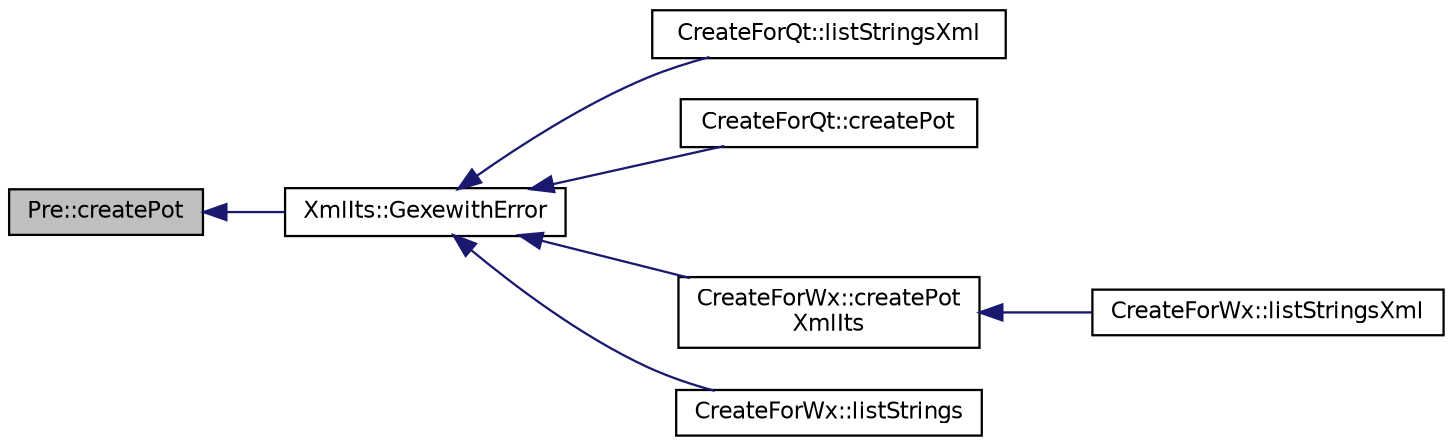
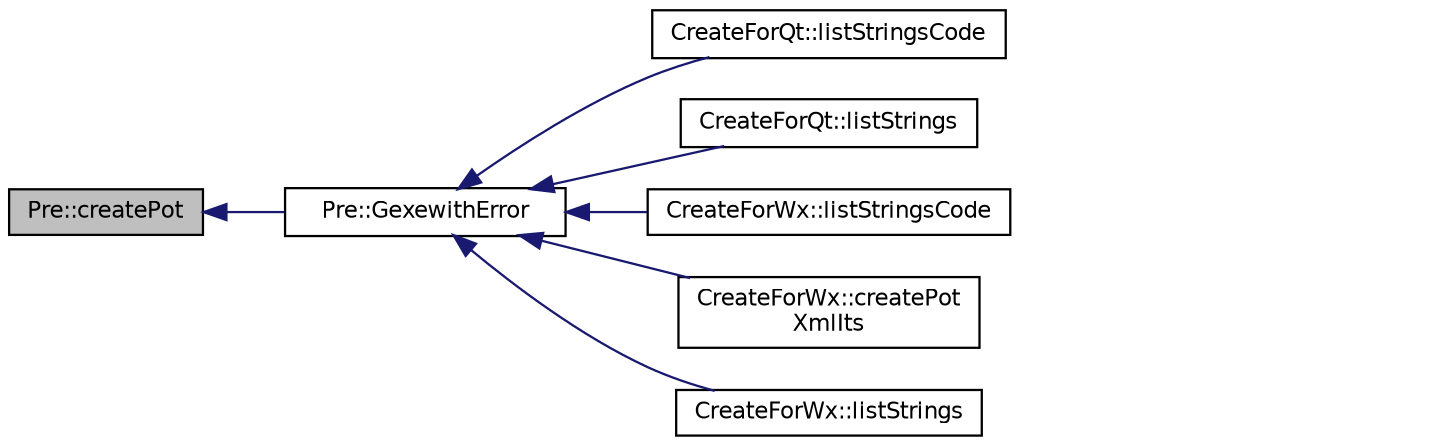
node "CreateForQt::listStringsXml": label "CreateForQt::listStringsXml" -> "CreateForQt::listStringsCode"
node "CreateForQt::createPot": label "CreateForQt::createPot" -> "CreateForQt::listStrings"
node "XmlIts::GexewithError": label "XmlIts::GexewithError" -> "Pre::GexewithError"
node "CreateForWx::listStringsCode": added
node "CreateForWx::listStringsXml": removed
